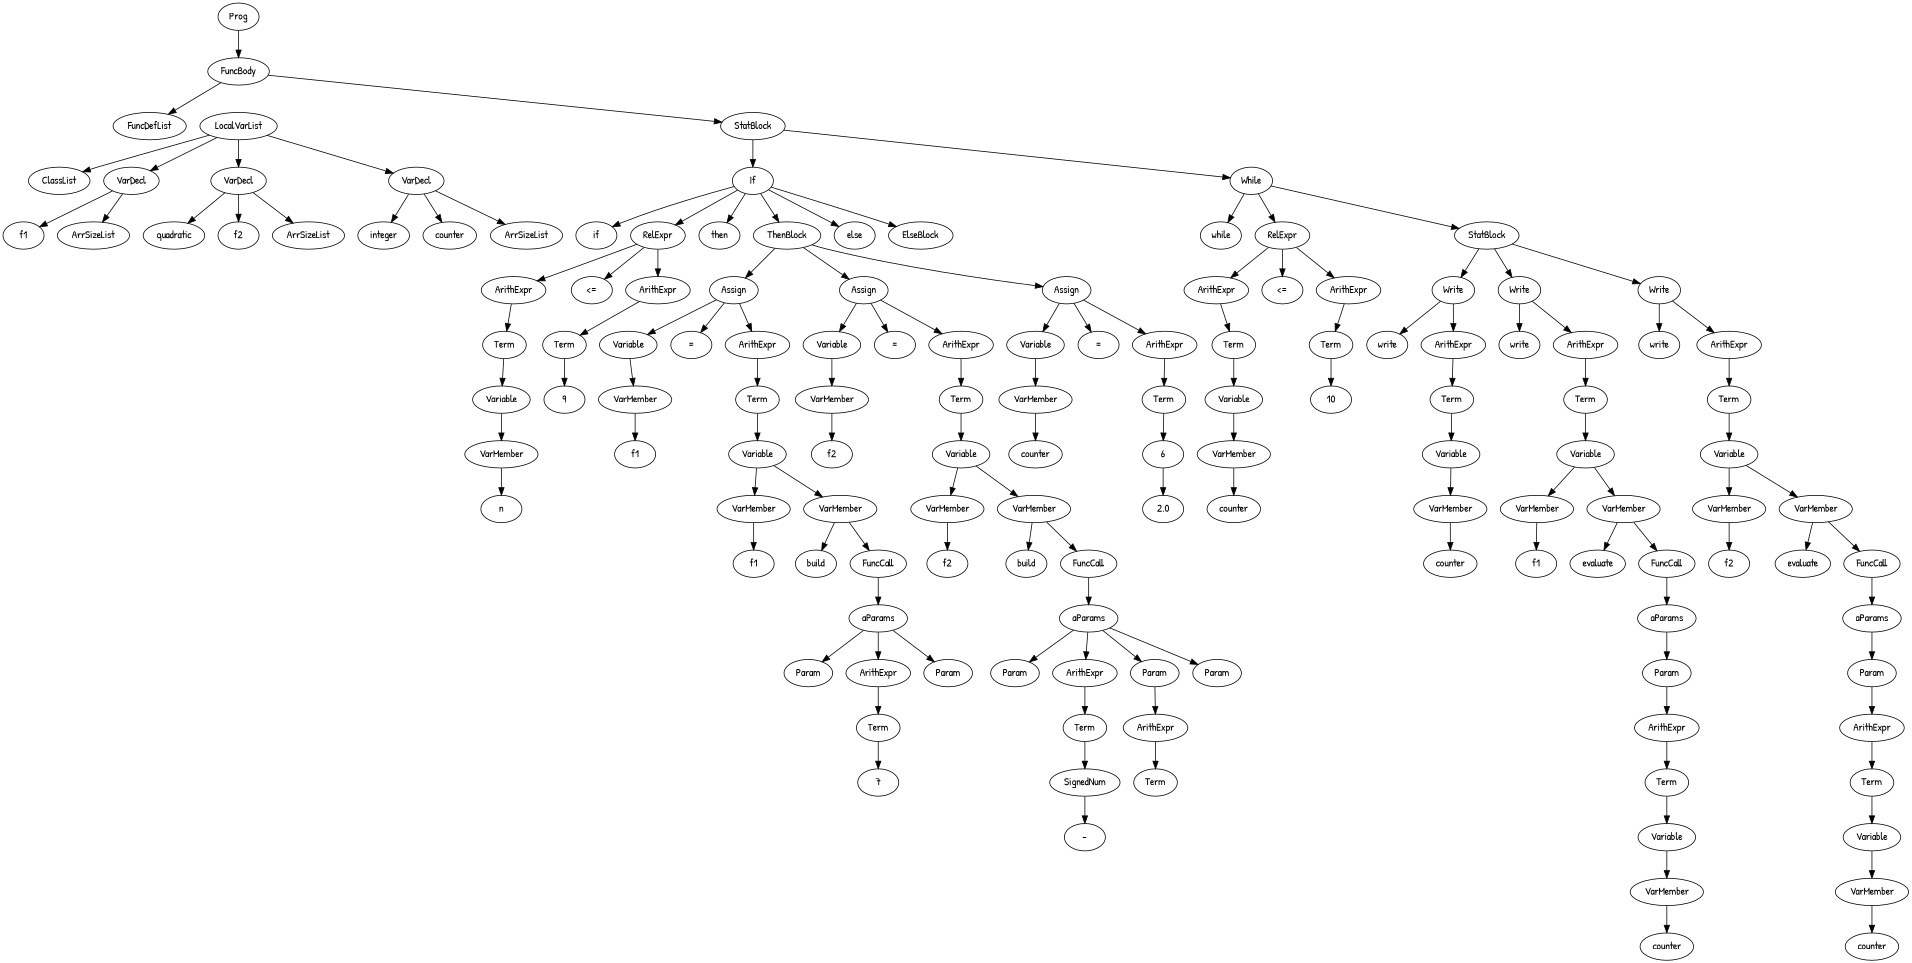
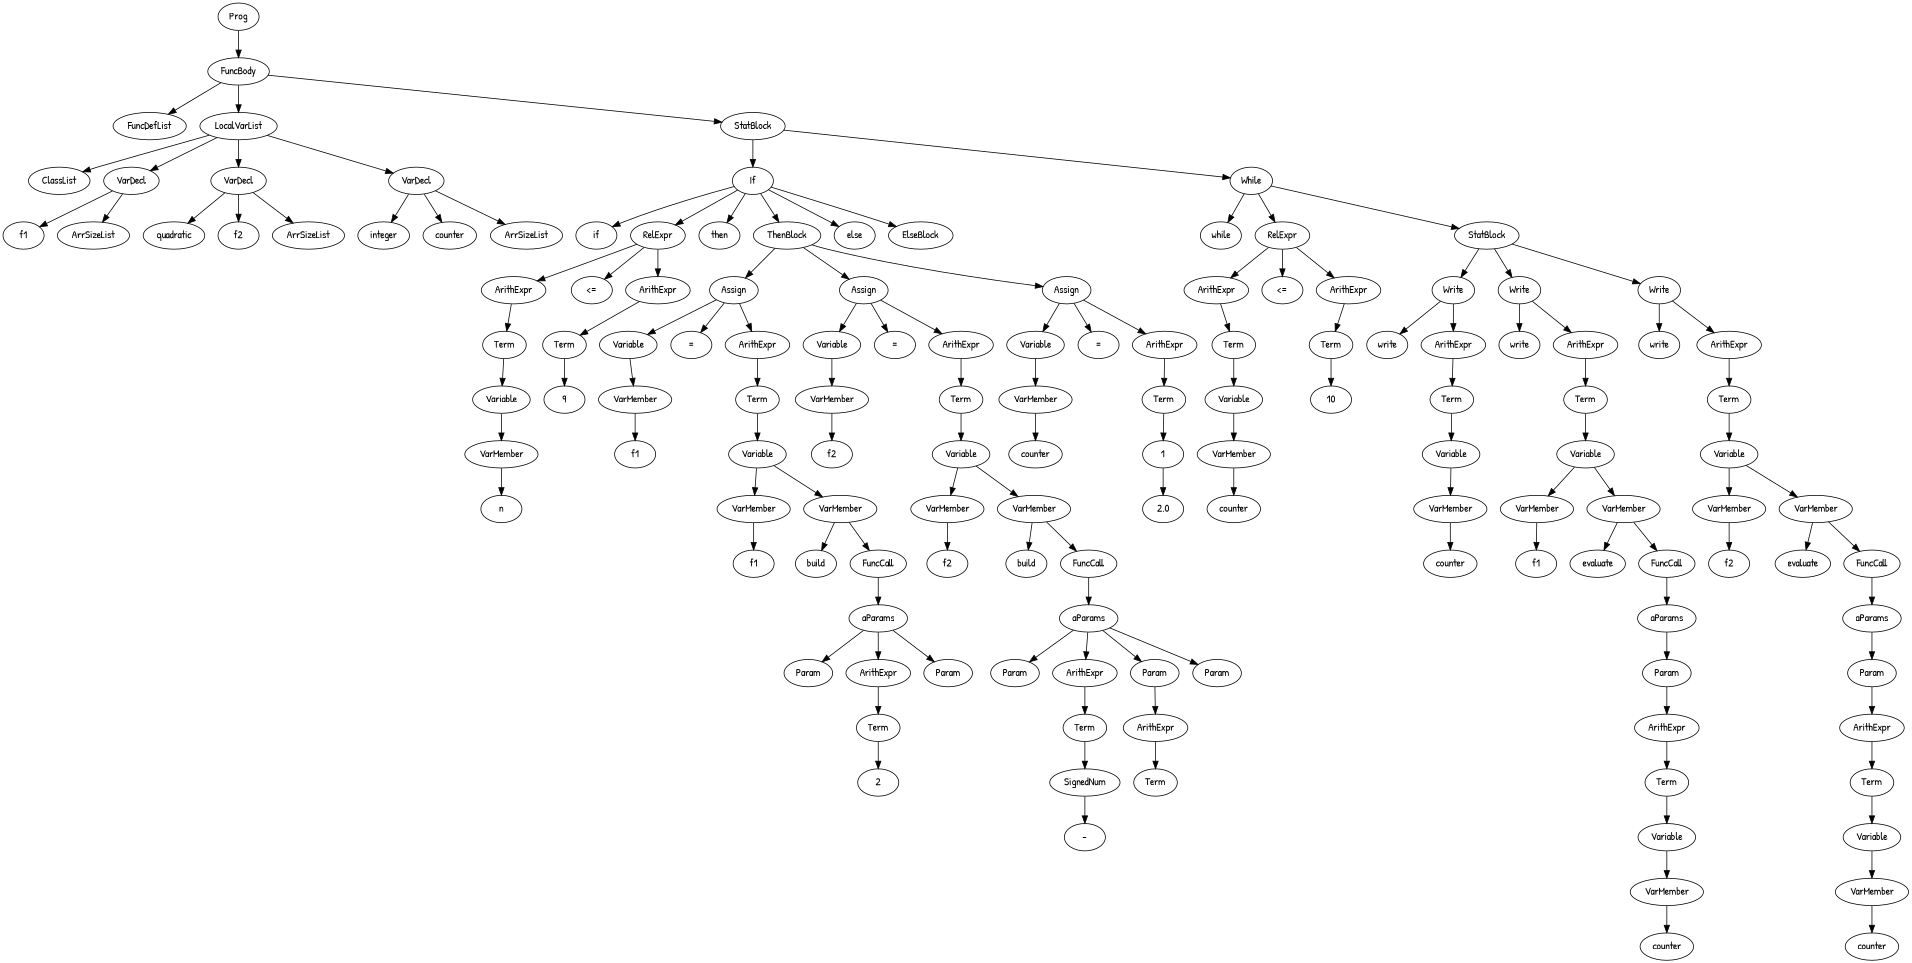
edge "FuncBody" -> "LocalVarList": added
node "6": label "6" -> "1"
node "7": label "7" -> "2"
